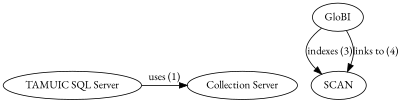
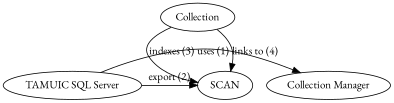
node "GloBI": label "GloBI" -> "Collection"
edge "TAMUIC SQL Server" -> "SCAN": added, label "export (2)"
node "Collection Server": label "Collection Server" -> "Collection Manager"
